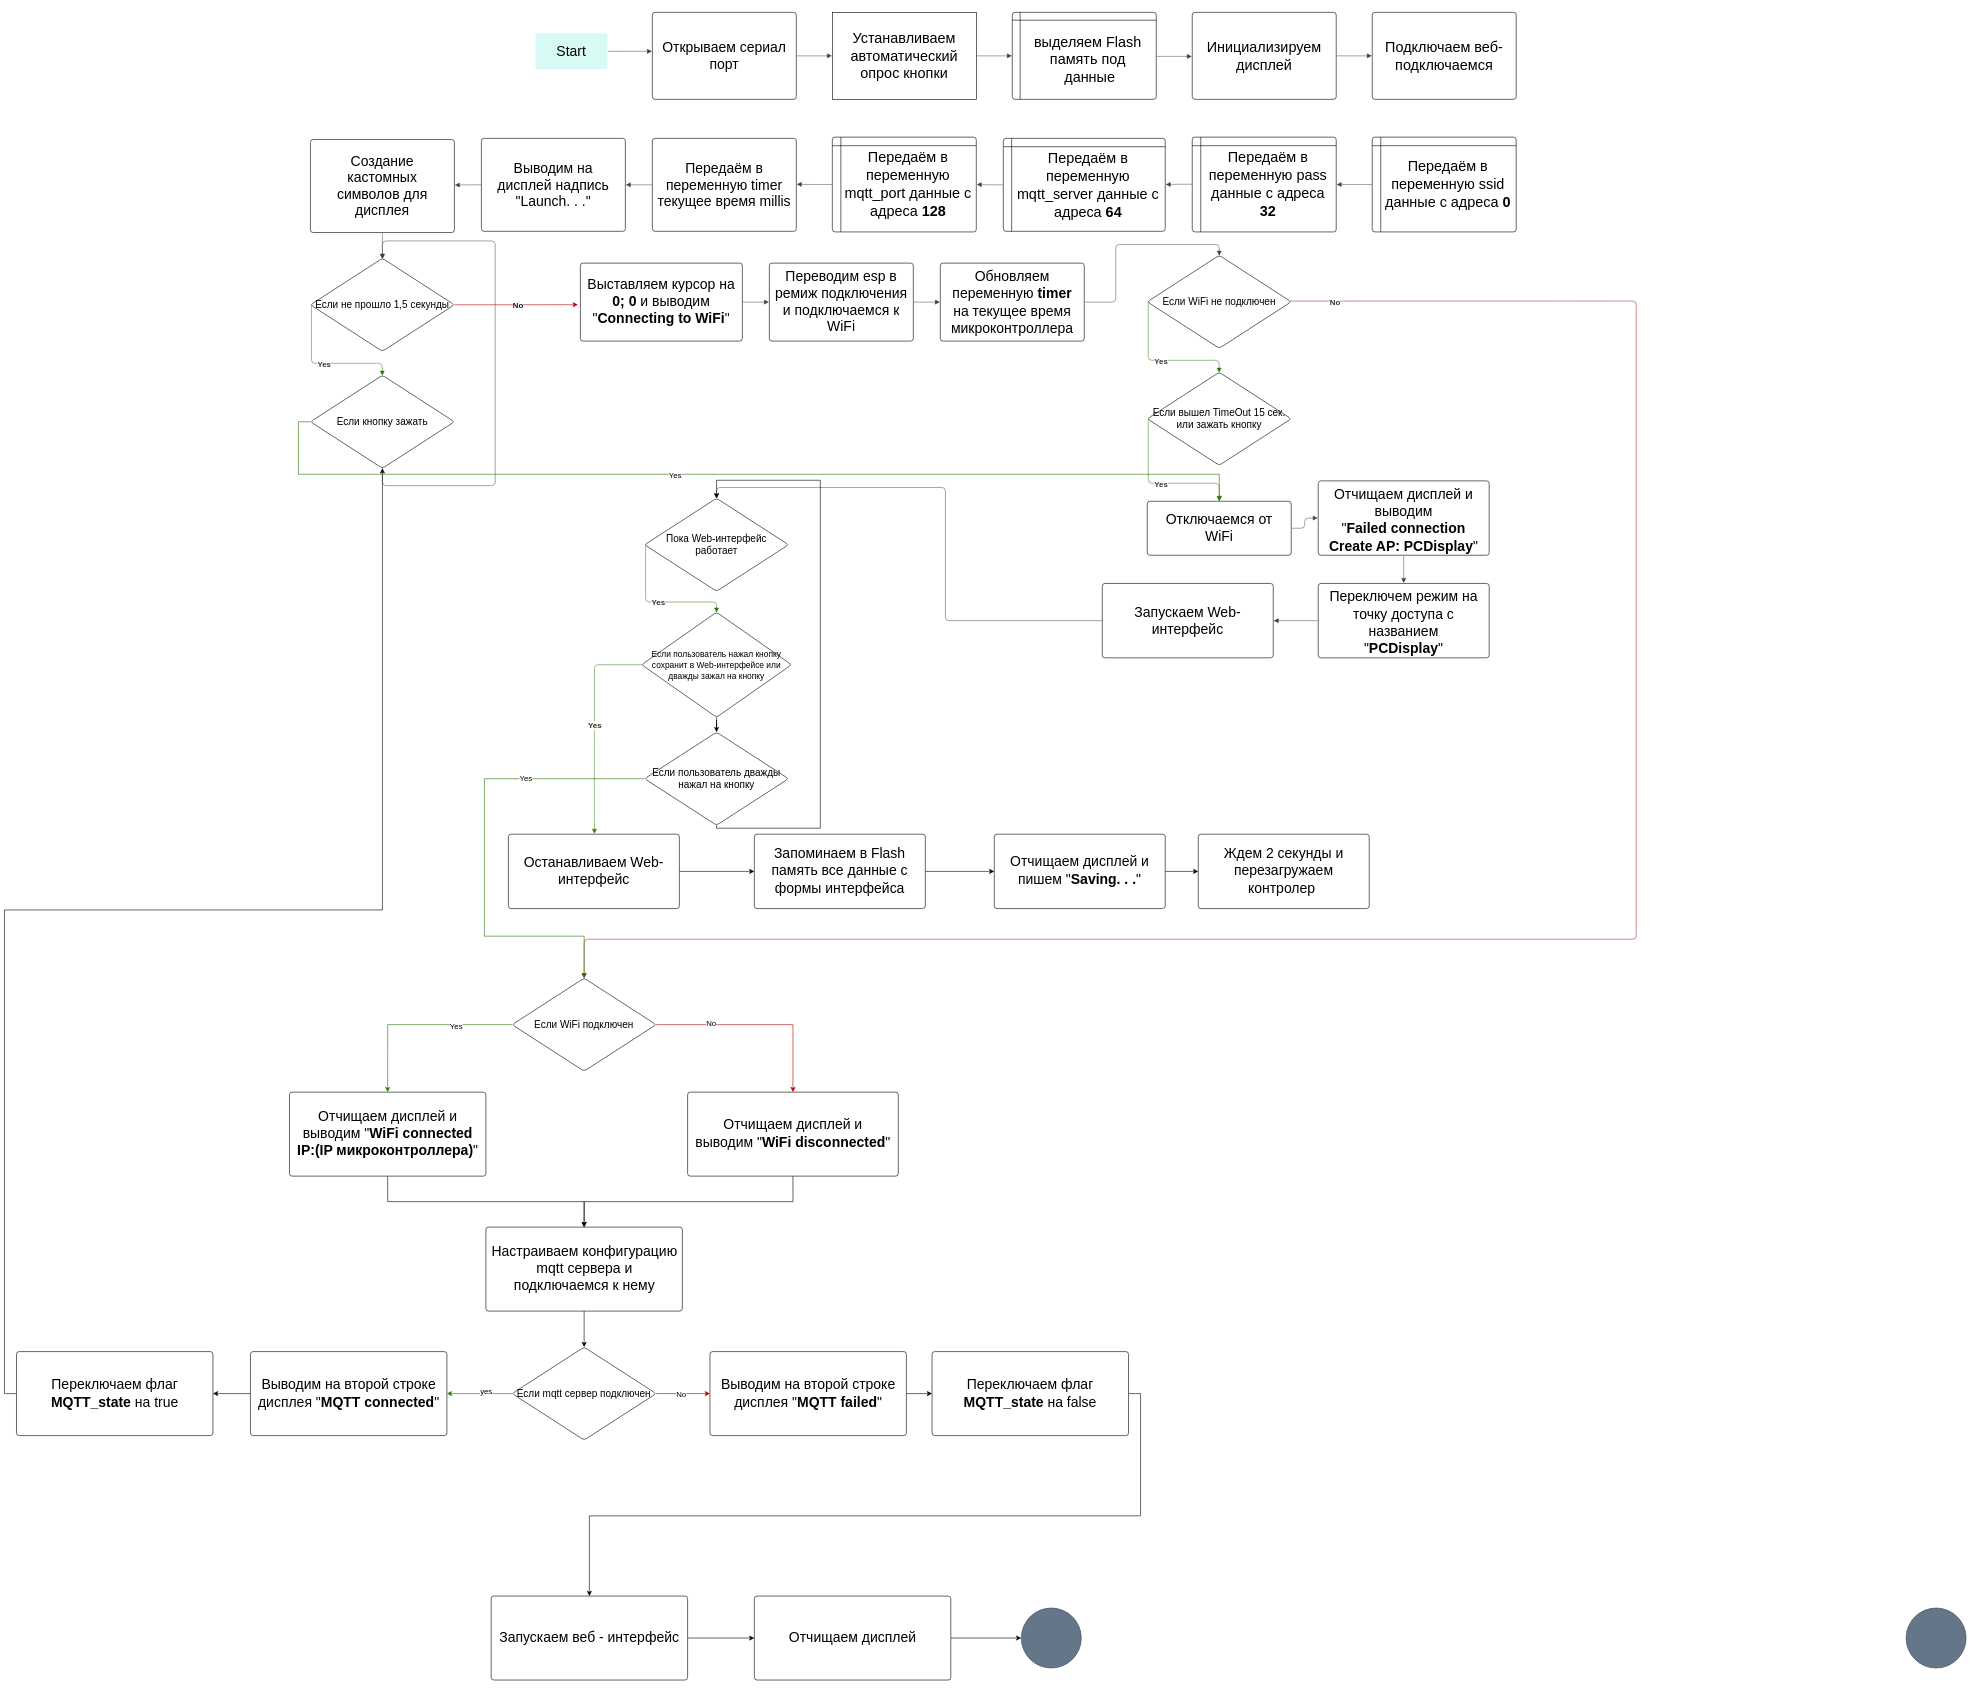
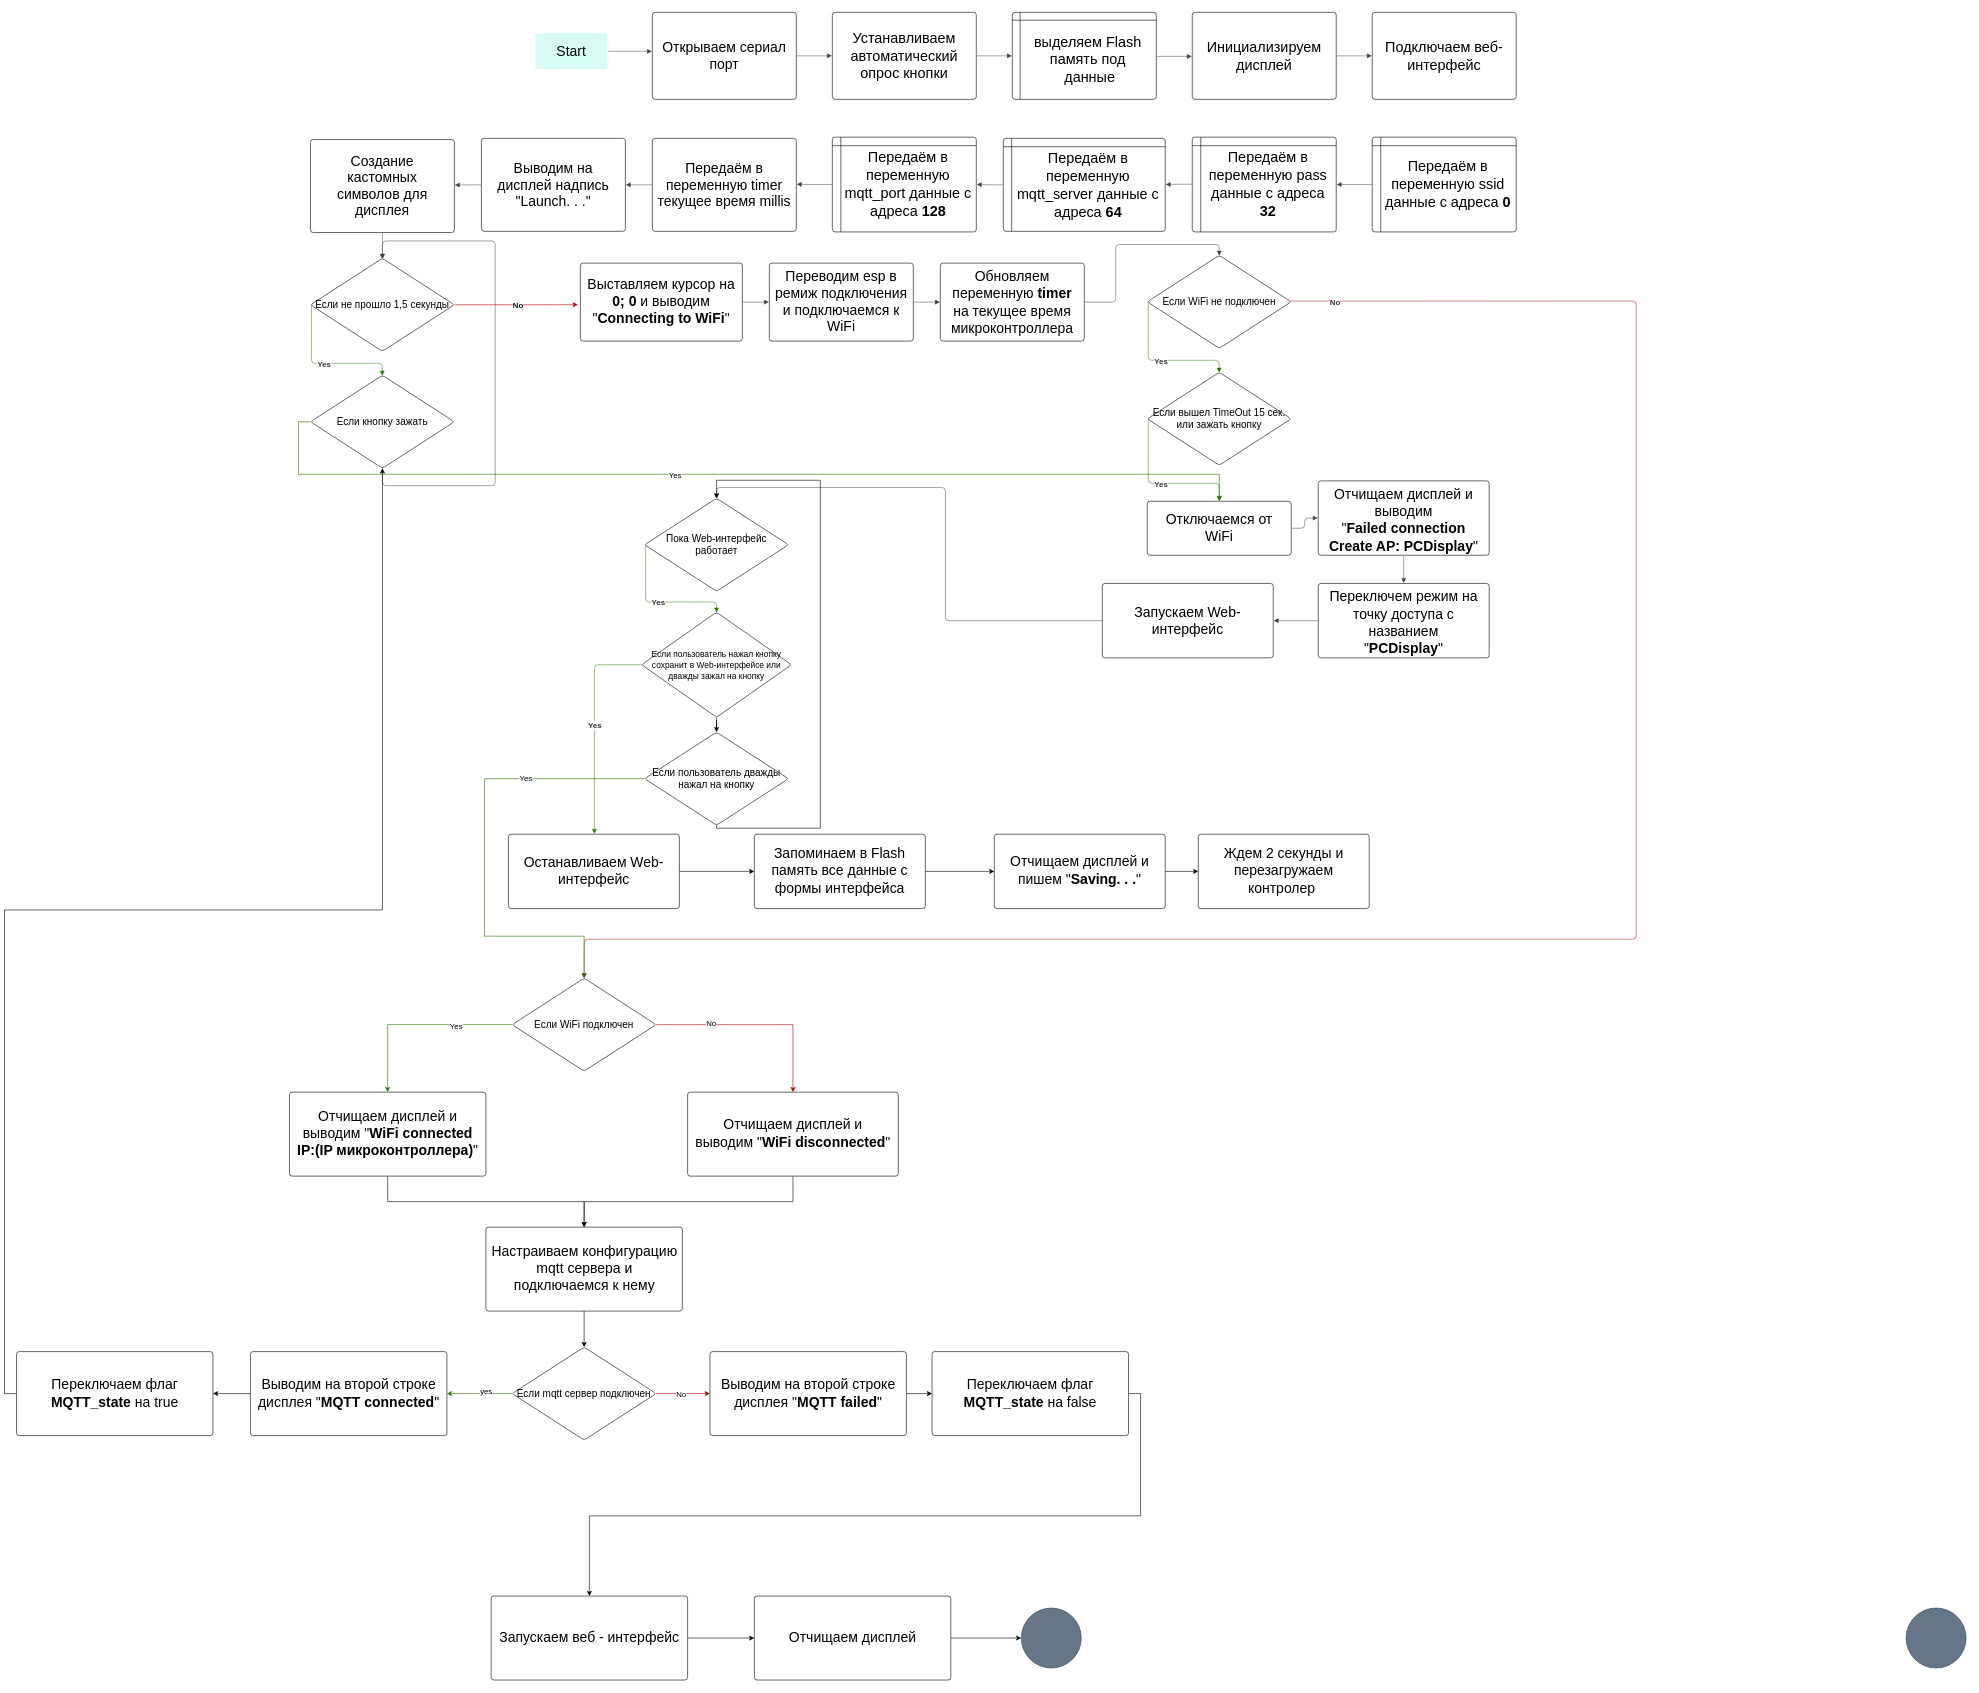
node "Устанавливаем автоматический опрос кнопки": shape rectangle -> rounded rectangle
node "Подключаем веб-подключаемся": label "Подключаем веб-подключаемся" -> "Подключаем веб-интерфейс"
